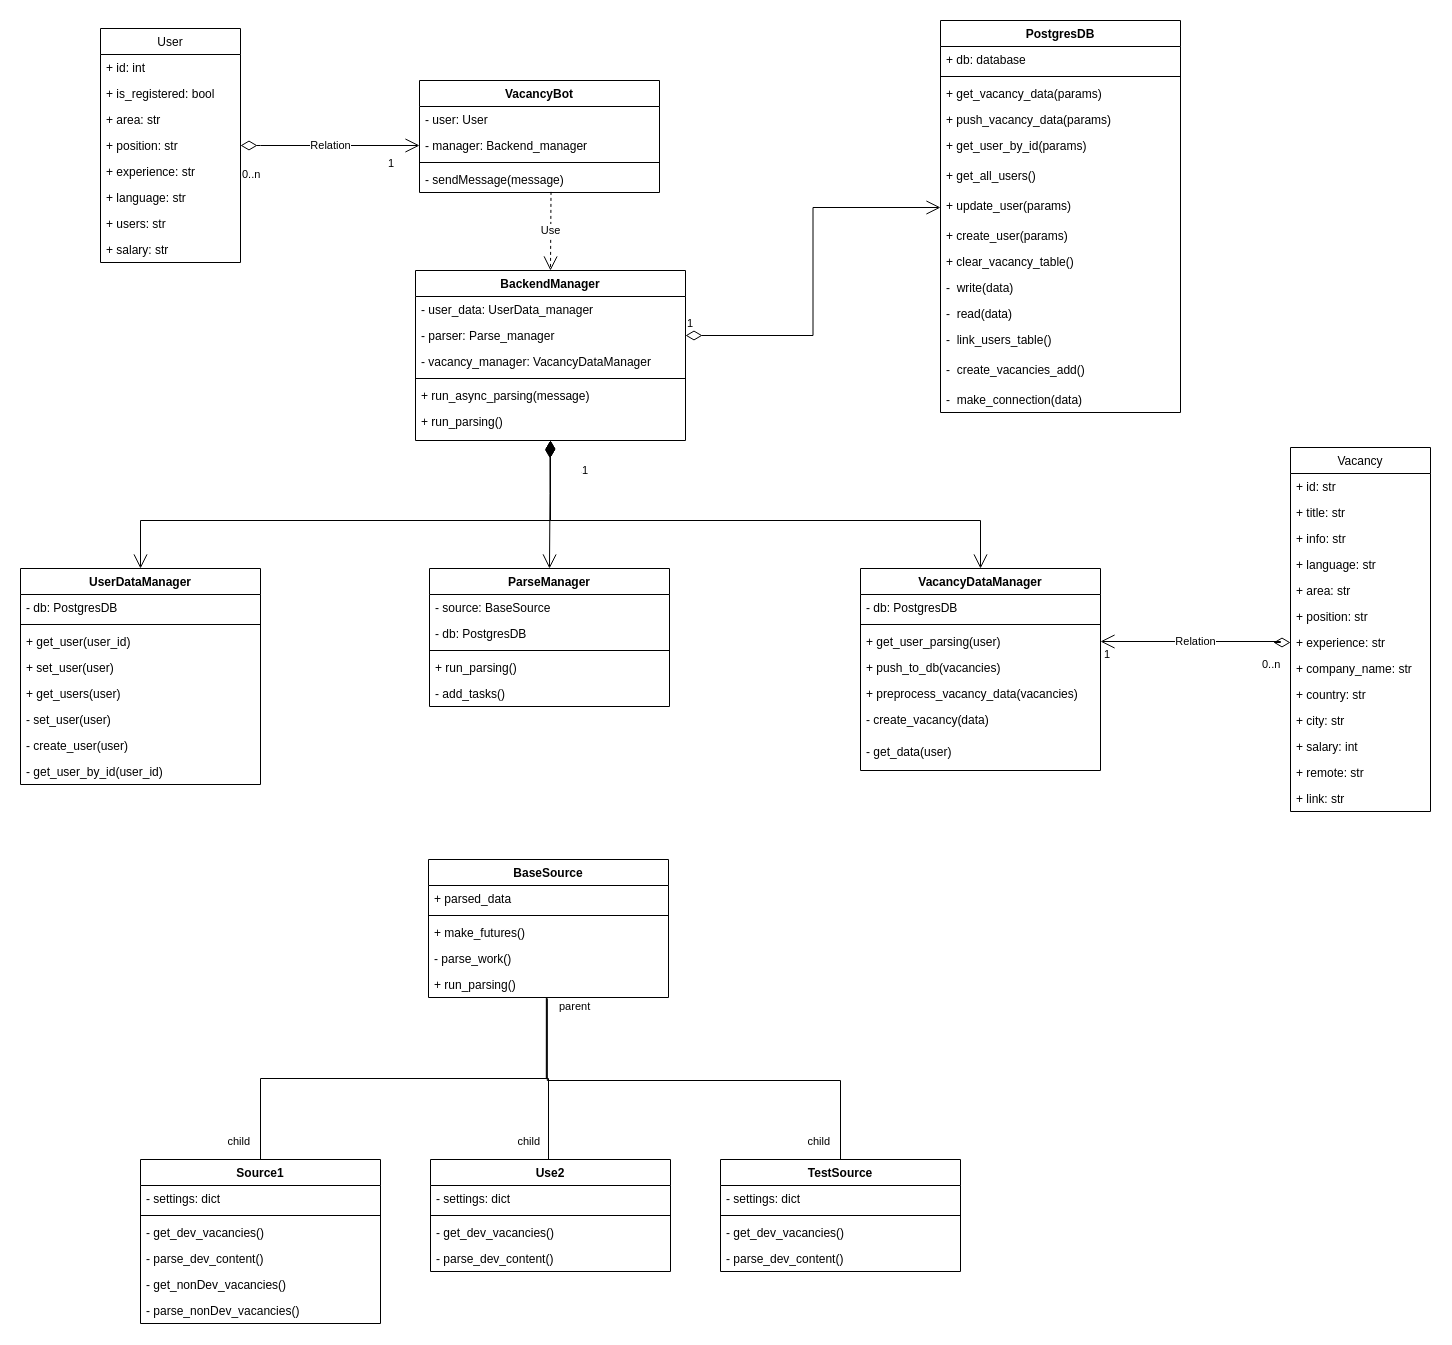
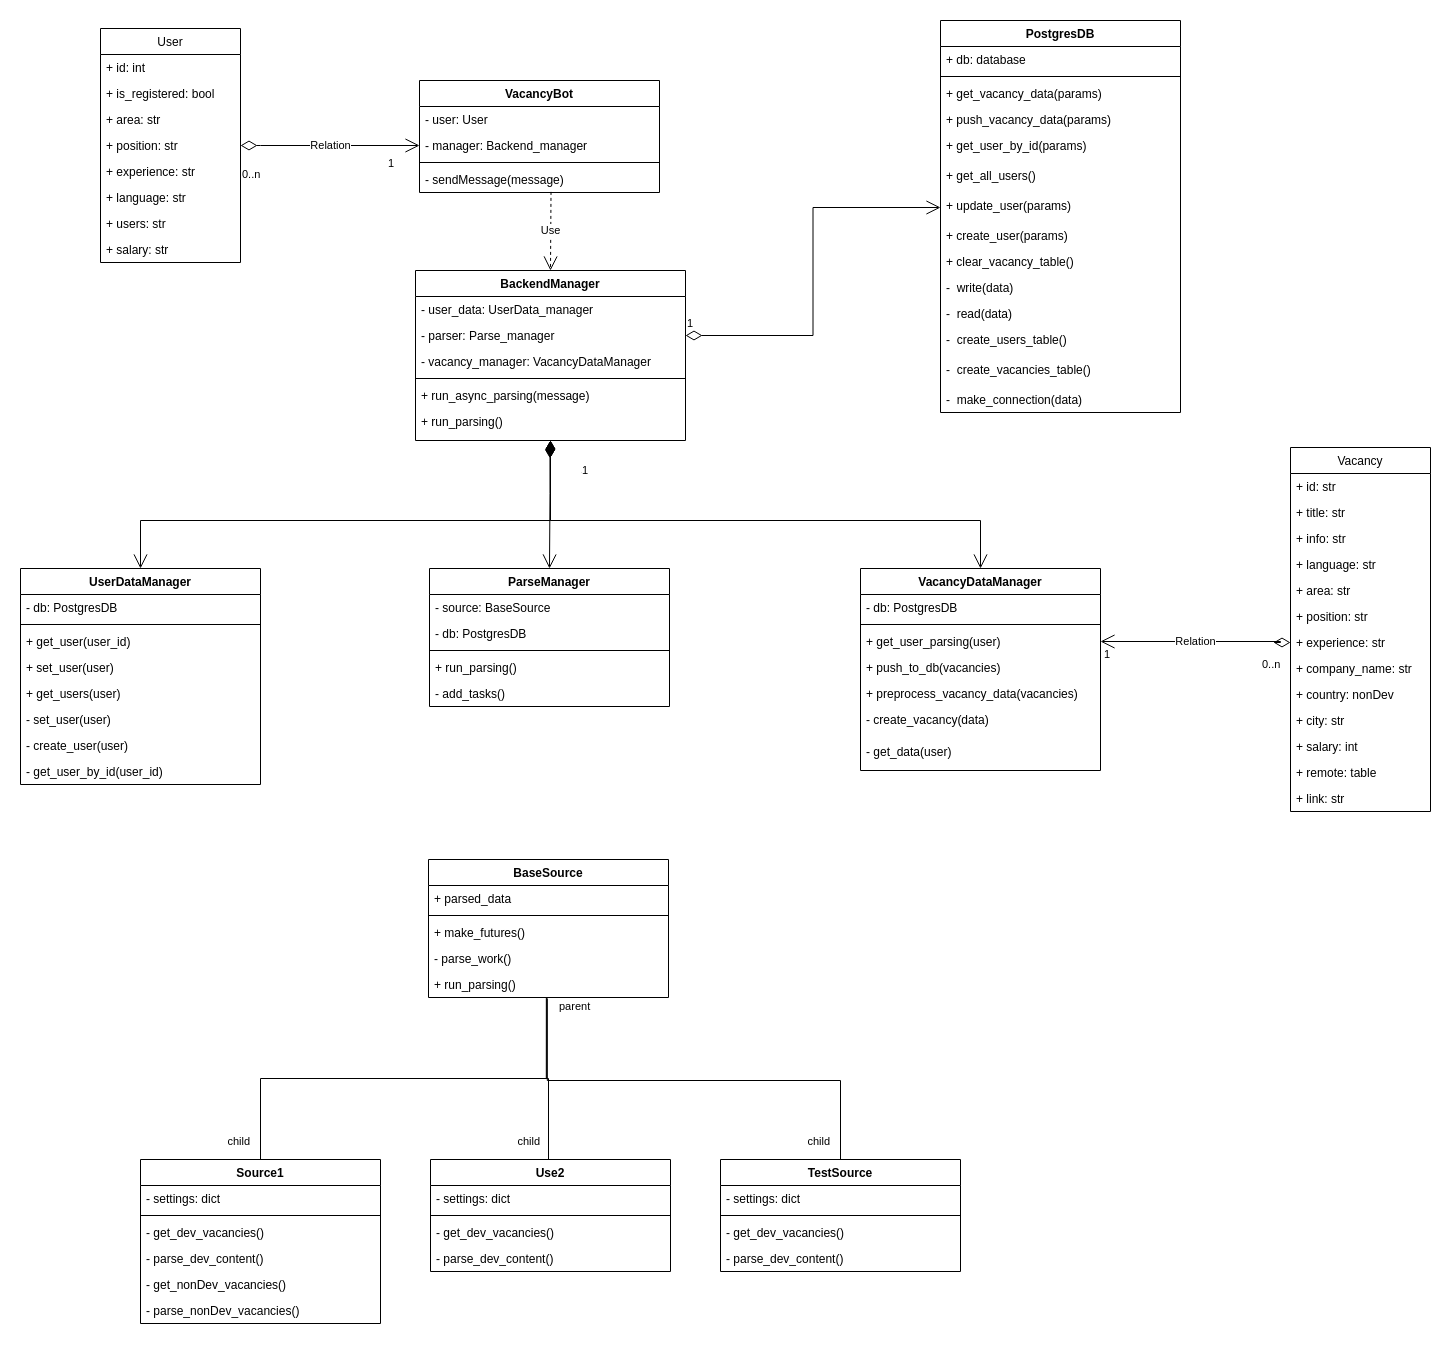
node "- link_users_table()": label "- link_users_table()" -> "- create_users_table()"
node "- create_vacancies_add()": label "- create_vacancies_add()" -> "- create_vacancies_table()"
node "+ country: str": label "+ country: str" -> "+ country: nonDev"
node "+ remote: str": label "+ remote: str" -> "+ remote: table"
